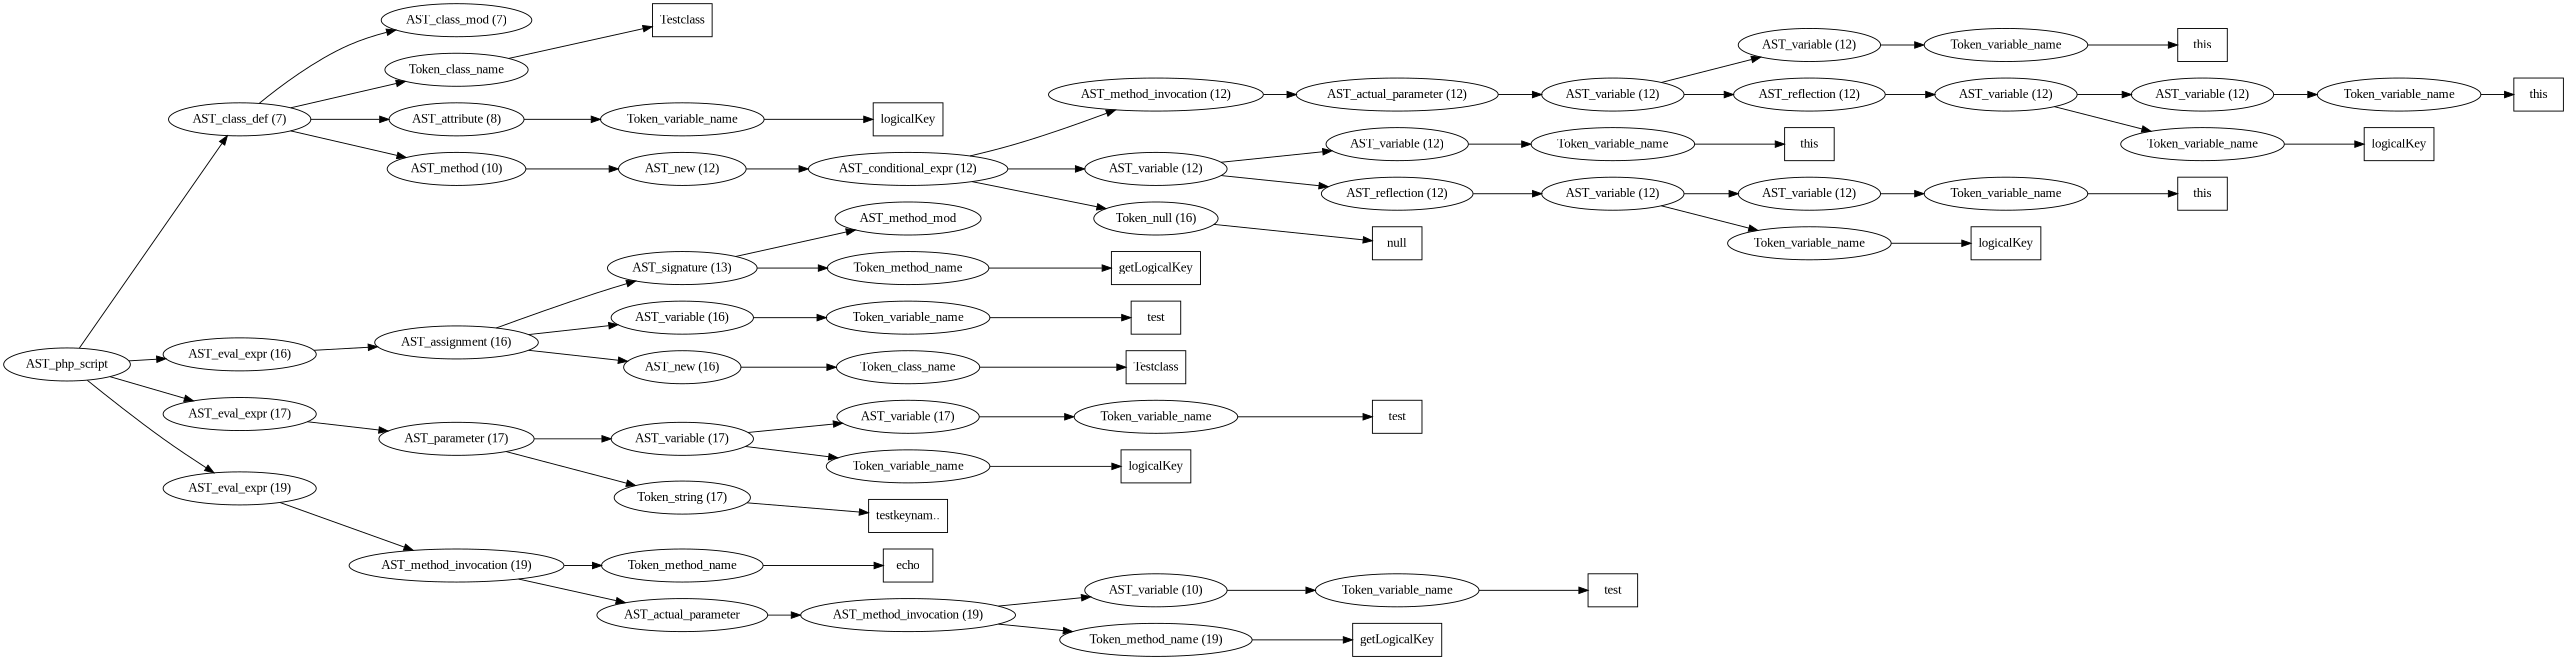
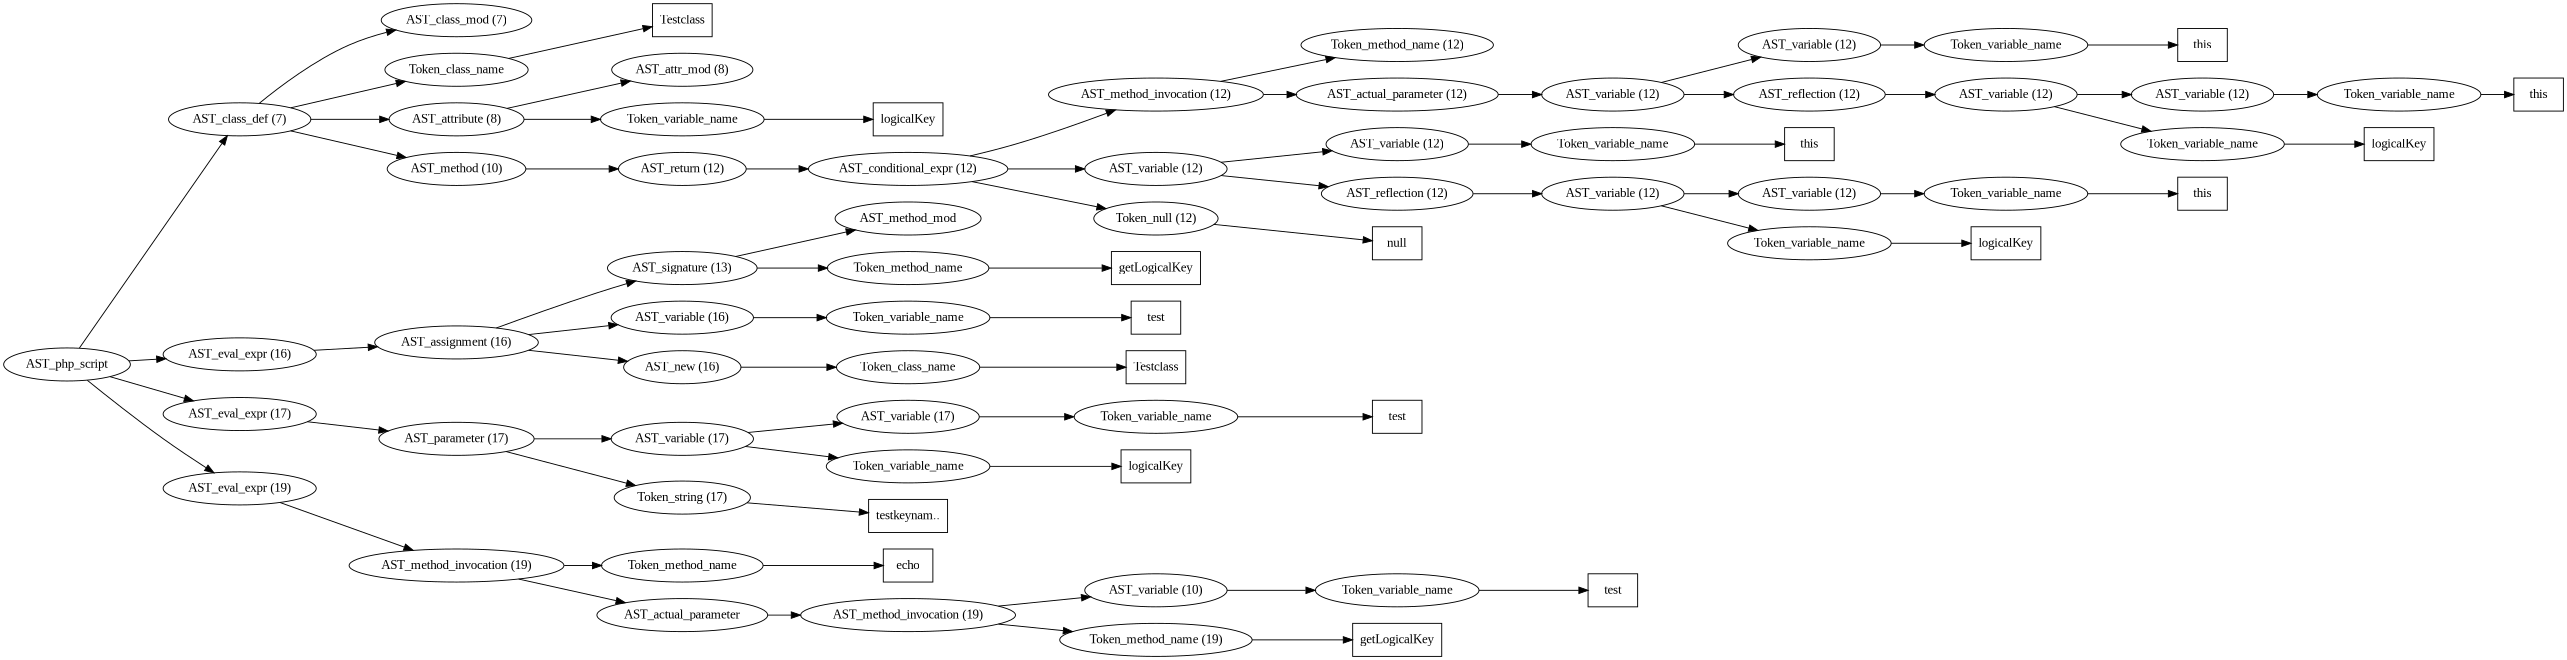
node "Token_method_name (12)": added
node "AST_attr_mod (8)": added
node "AST_new (12)": label "AST_new (12)" -> "AST_return (12)"
node "Token_null (16)": label "Token_null (16)" -> "Token_null (12)"
